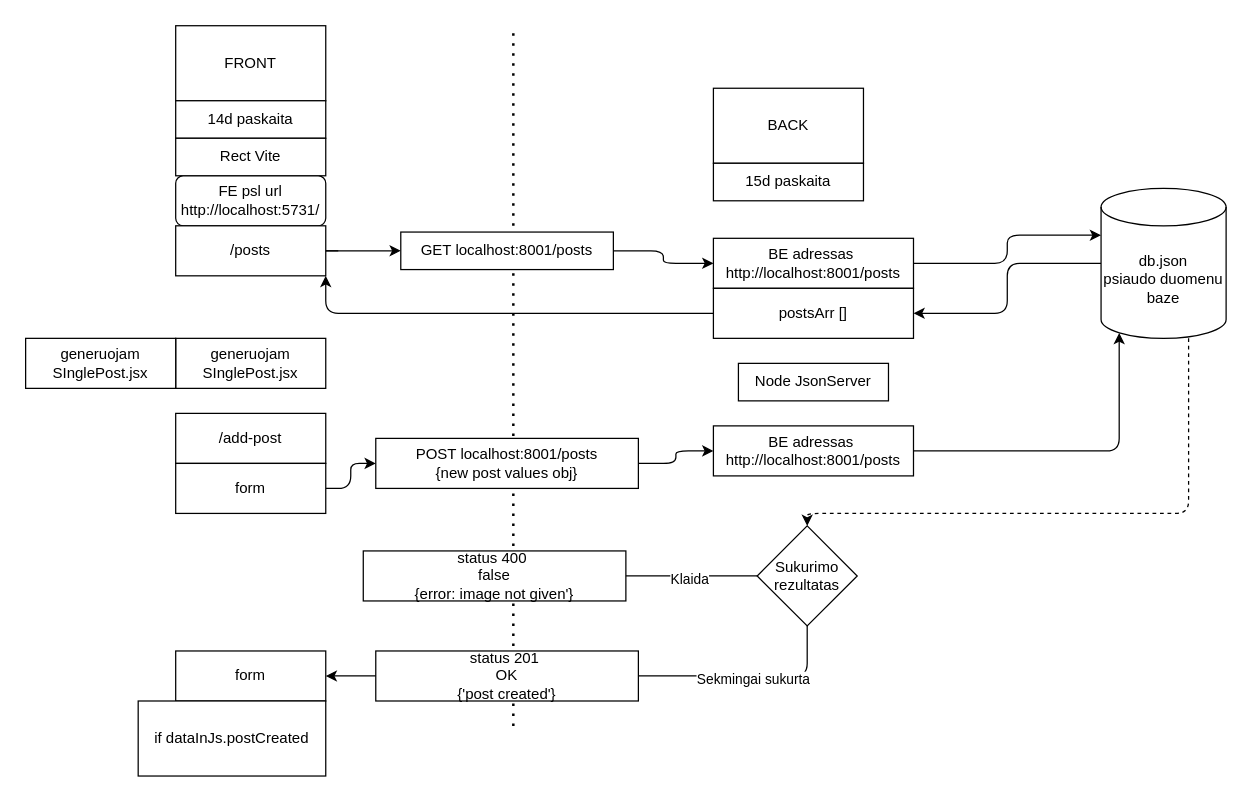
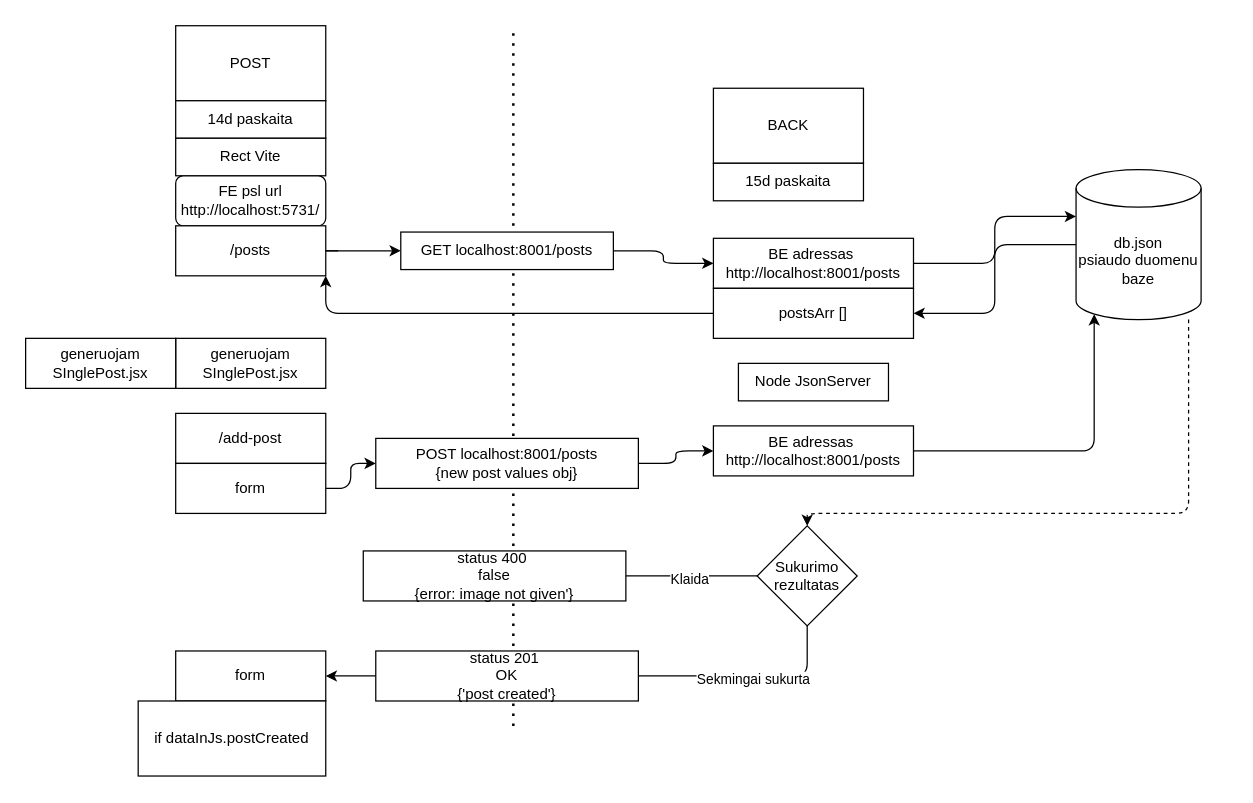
node "FRONT": label "FRONT" -> "POST"
node "db.json psiaudo duomenu baze": moved (1163, 263) -> (1138, 244)
